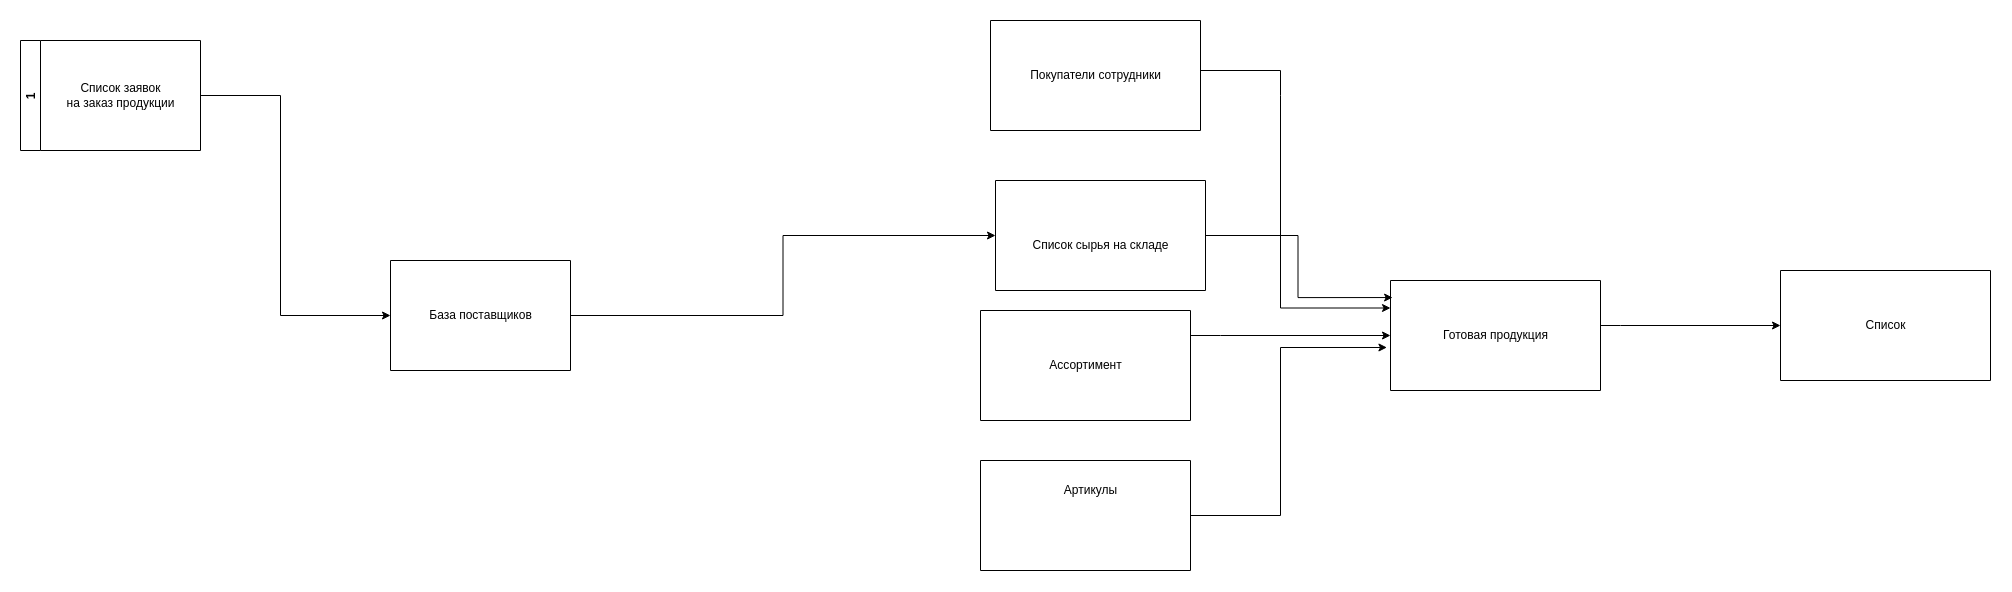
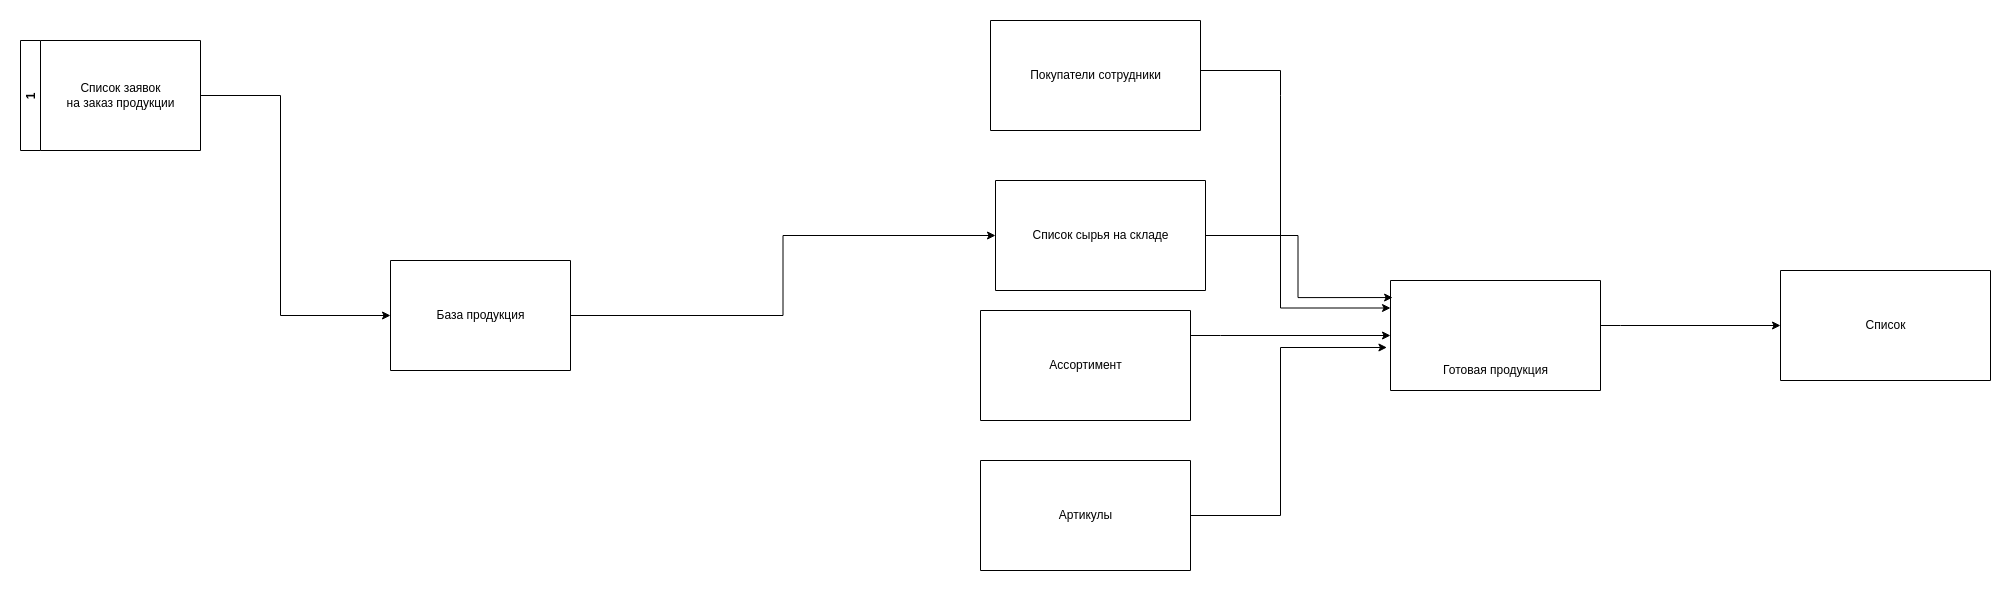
node "Список сырья на складе": moved (1101, 246) -> (1101, 236)
node "База поставщиков": label "База поставщиков" -> "База продукция"
node "Готовая продукция": moved (1496, 336) -> (1496, 371)
node "Артикулы": moved (1091, 491) -> (1086, 516)
